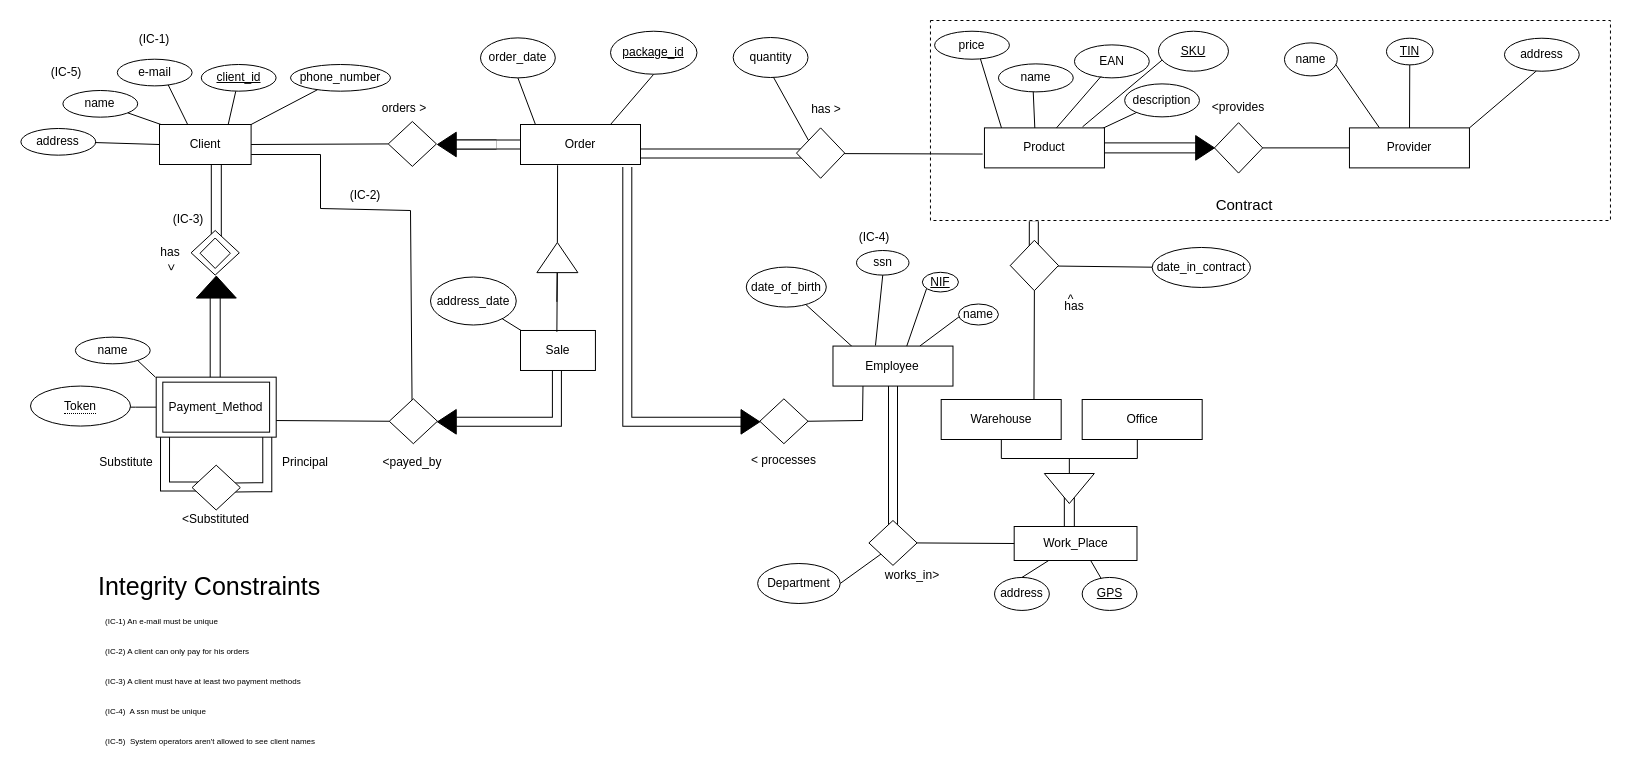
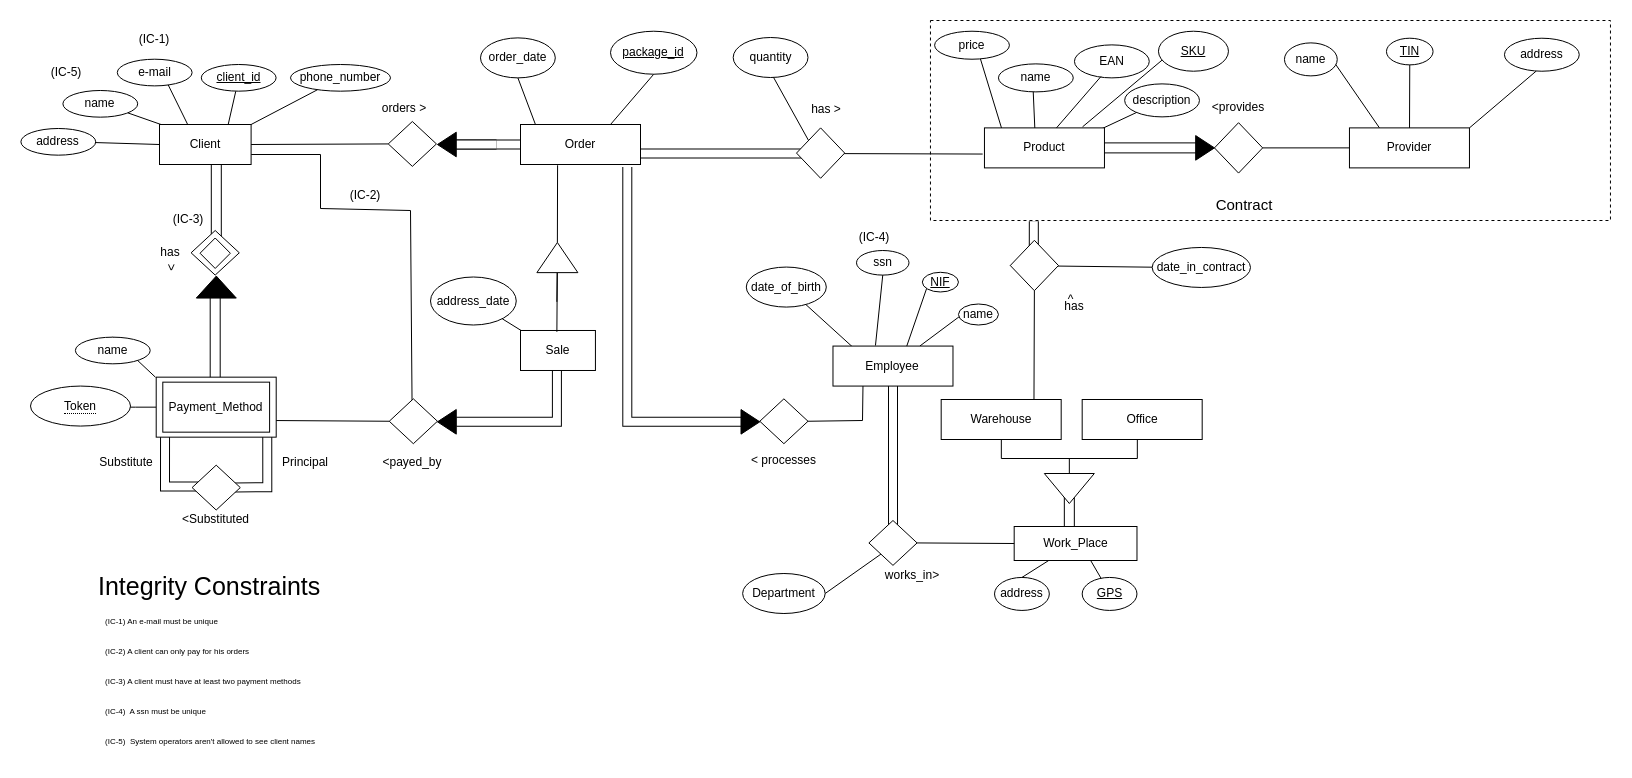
node "Department": moved (799, 584) -> (784, 594)
